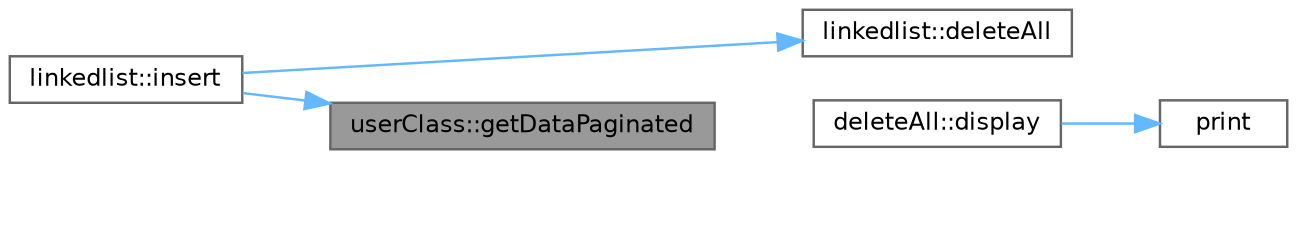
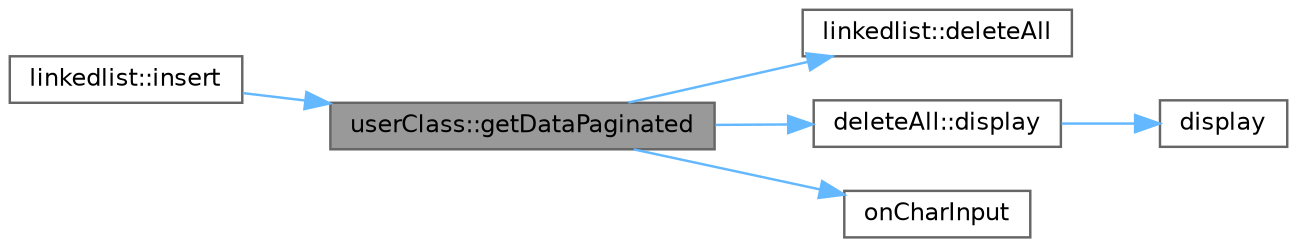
edge "linkedlist::insert" -> "linkedlist::deleteAll": now "userClass::getDataPaginated" -> "linkedlist::deleteAll"
node "print": label "print" -> "display"
edge "userClass::getDataPaginated" -> "deleteAll::display": added
node "onCharInput": added
